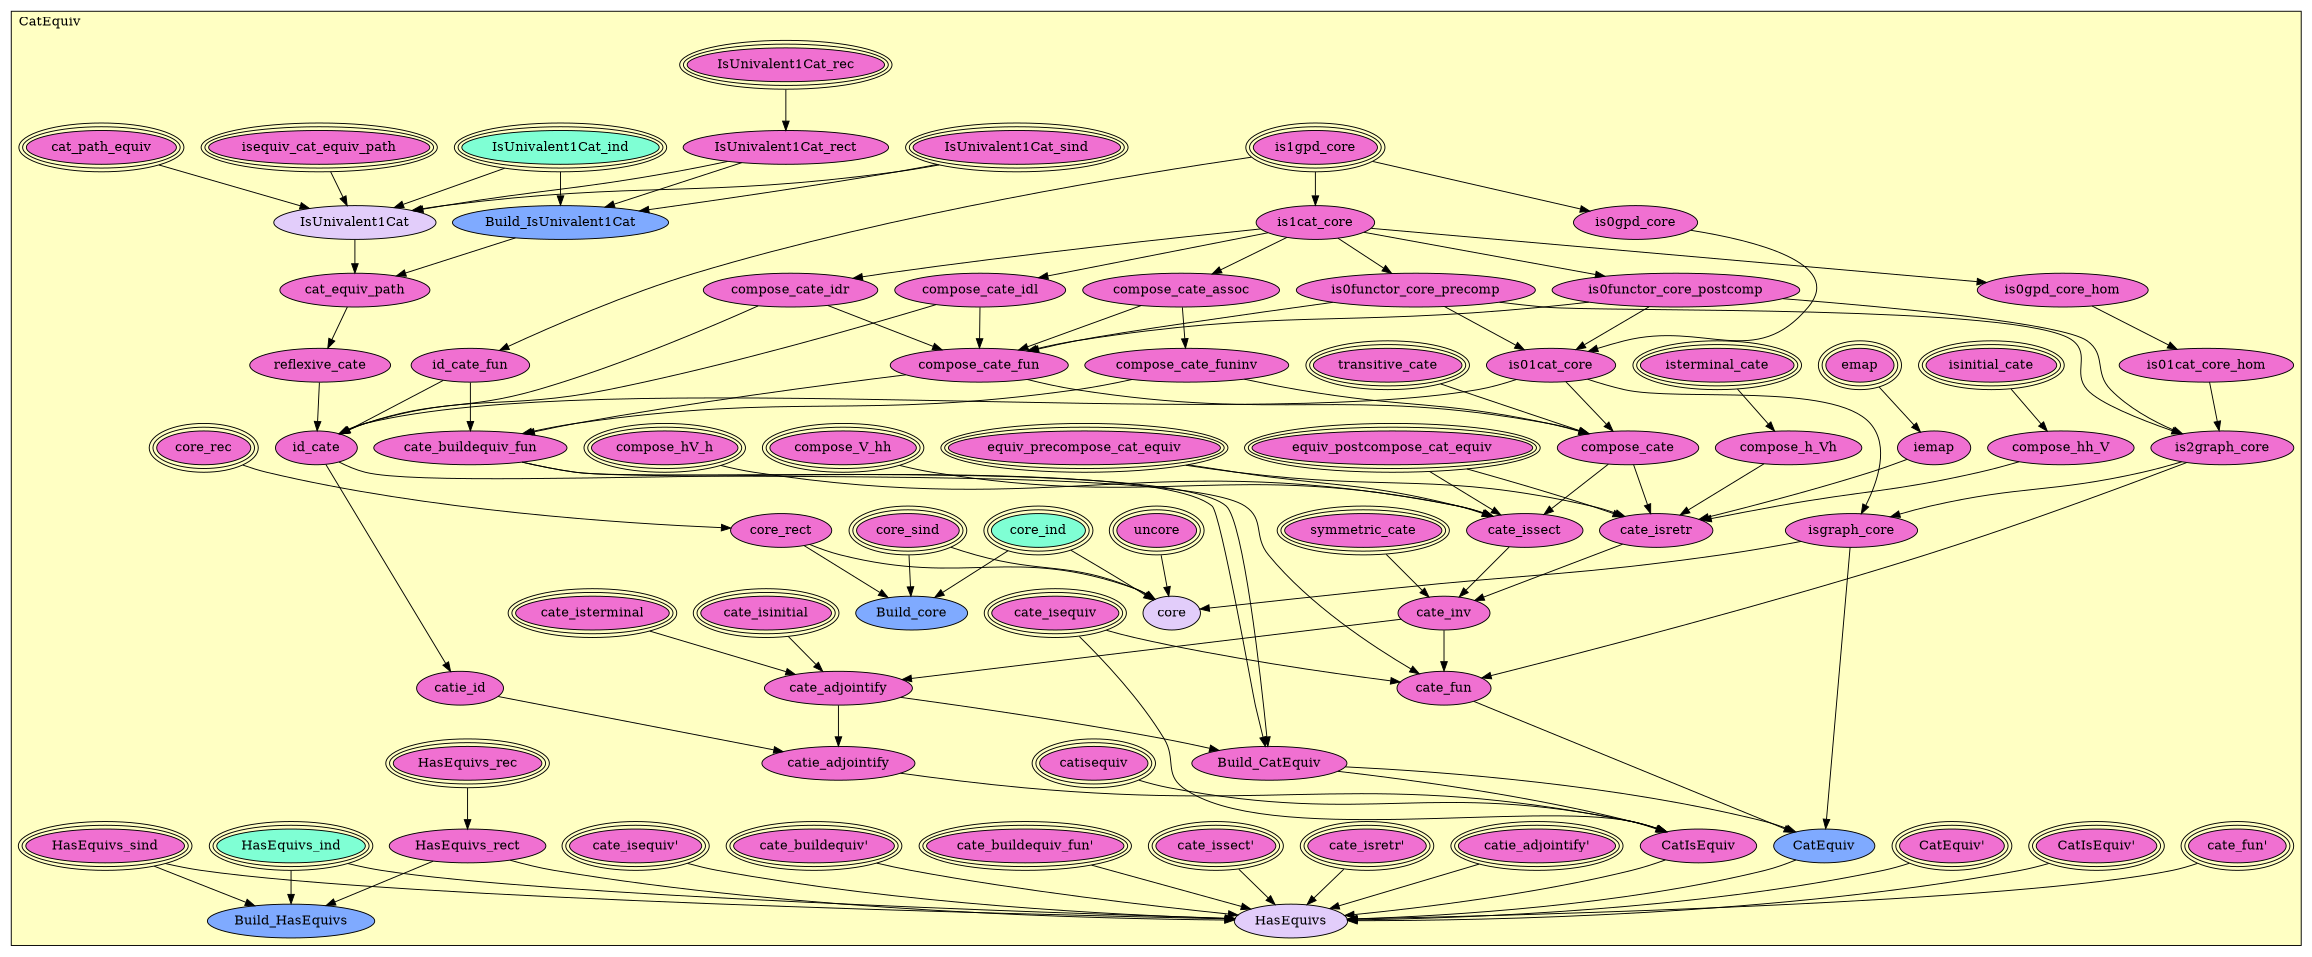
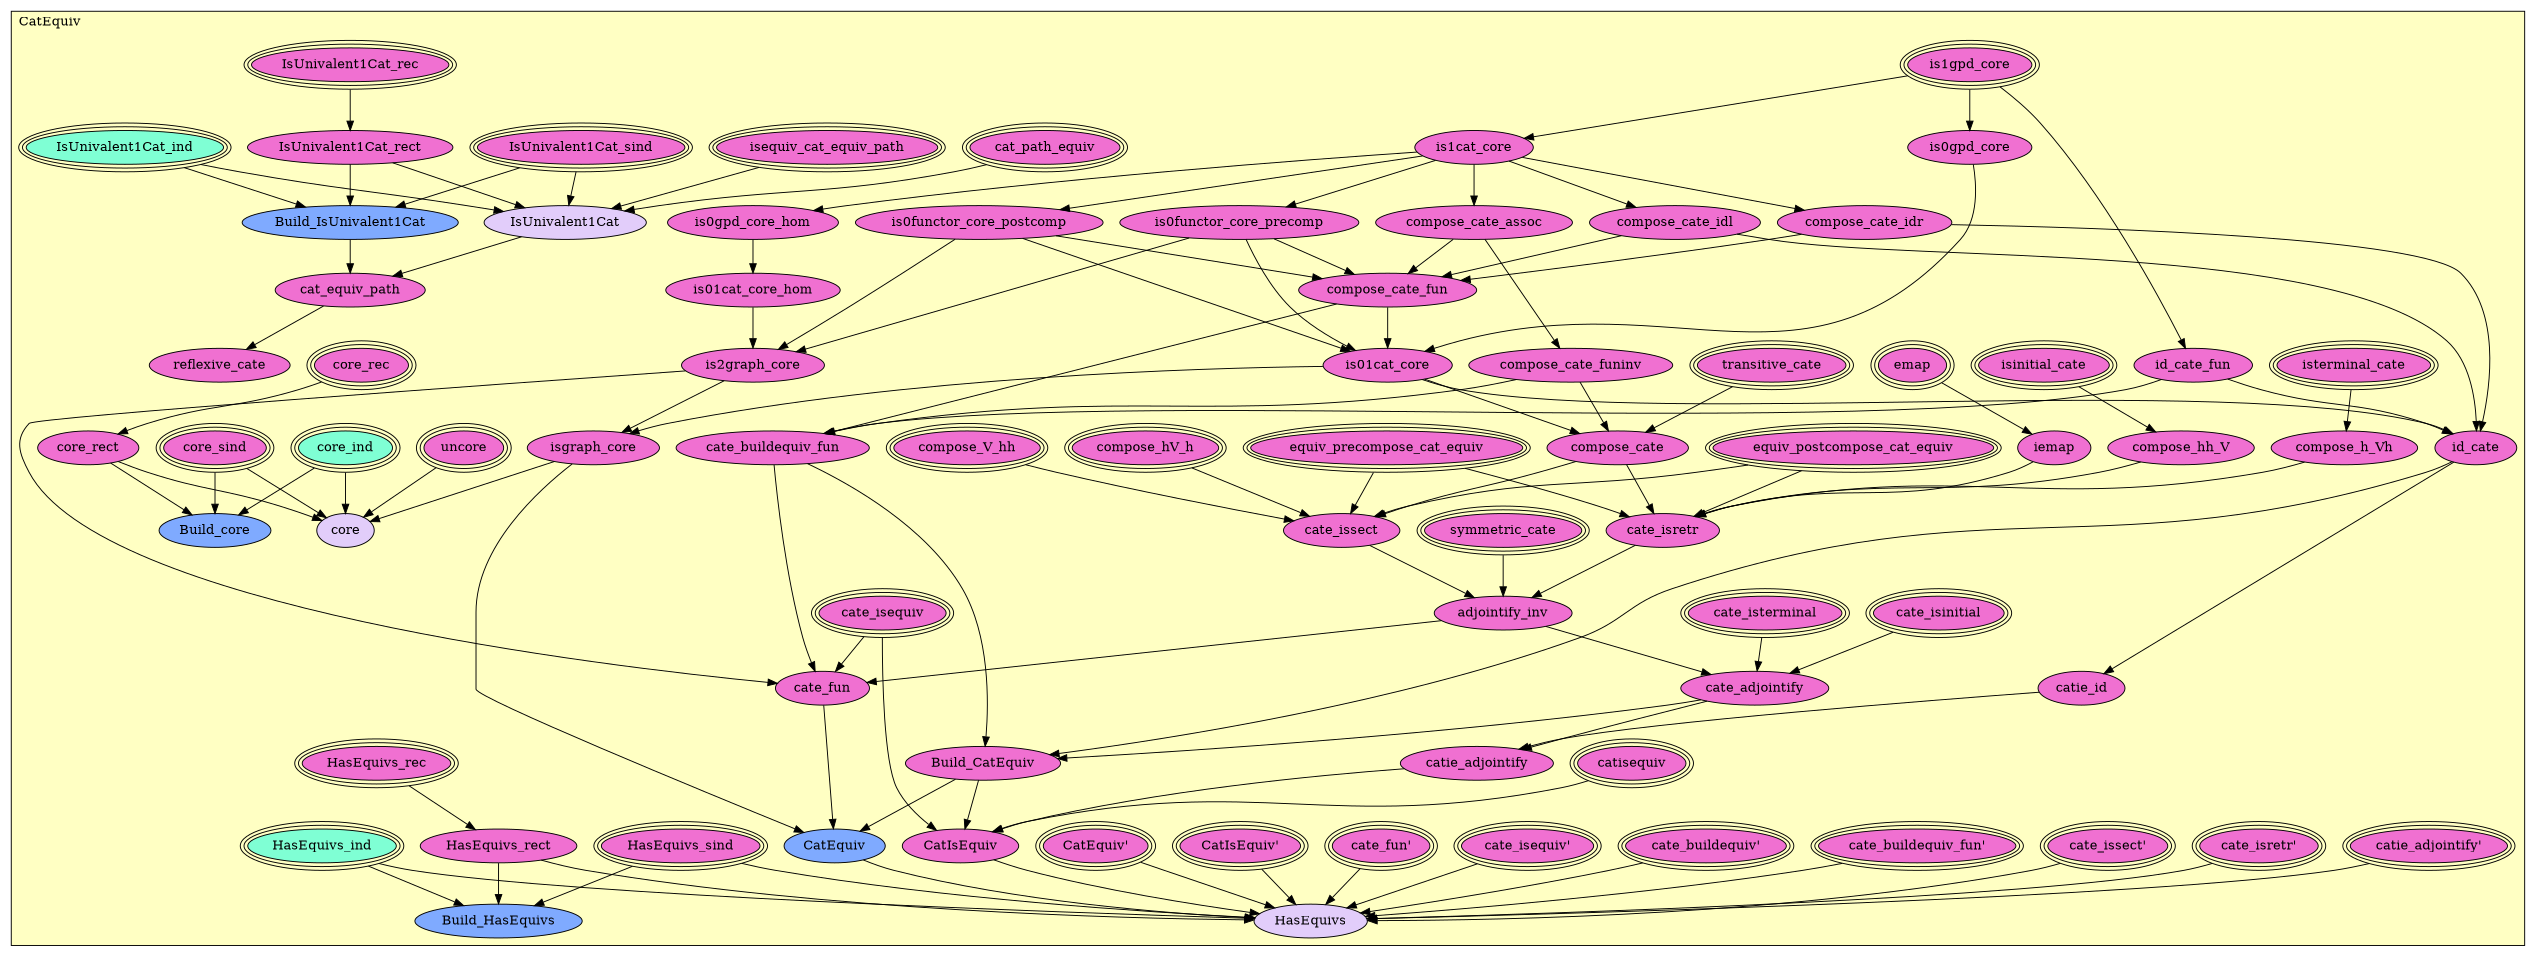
edge "reflexive_cate" -> "id_cate": removed
edge "compose_cate_fun" -> "compose_cate": now "compose_cate_fun" -> "is01cat_core"
node "cate_inv": label "cate_inv" -> "adjointify_inv"
